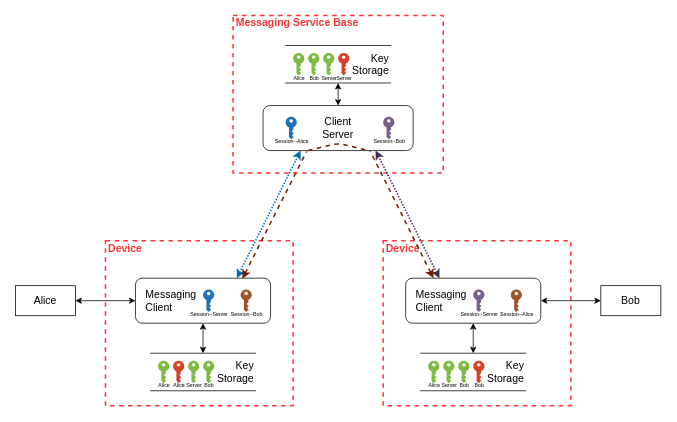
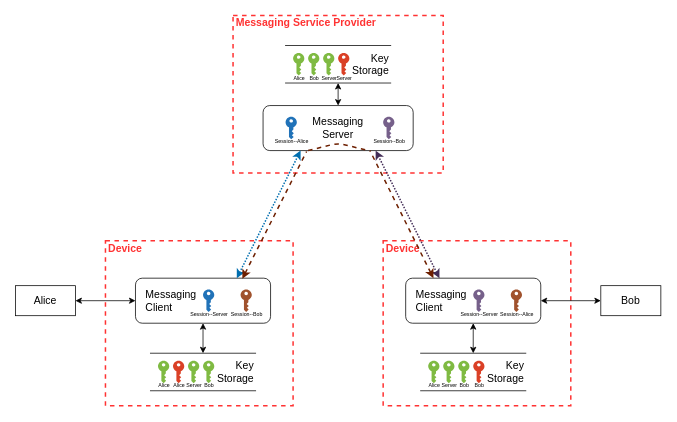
node "Messaging Service Base": label "Messaging Service Base" -> "Messaging Service Provider"
node "Client Server": label "Client Server" -> "Messaging Server"
